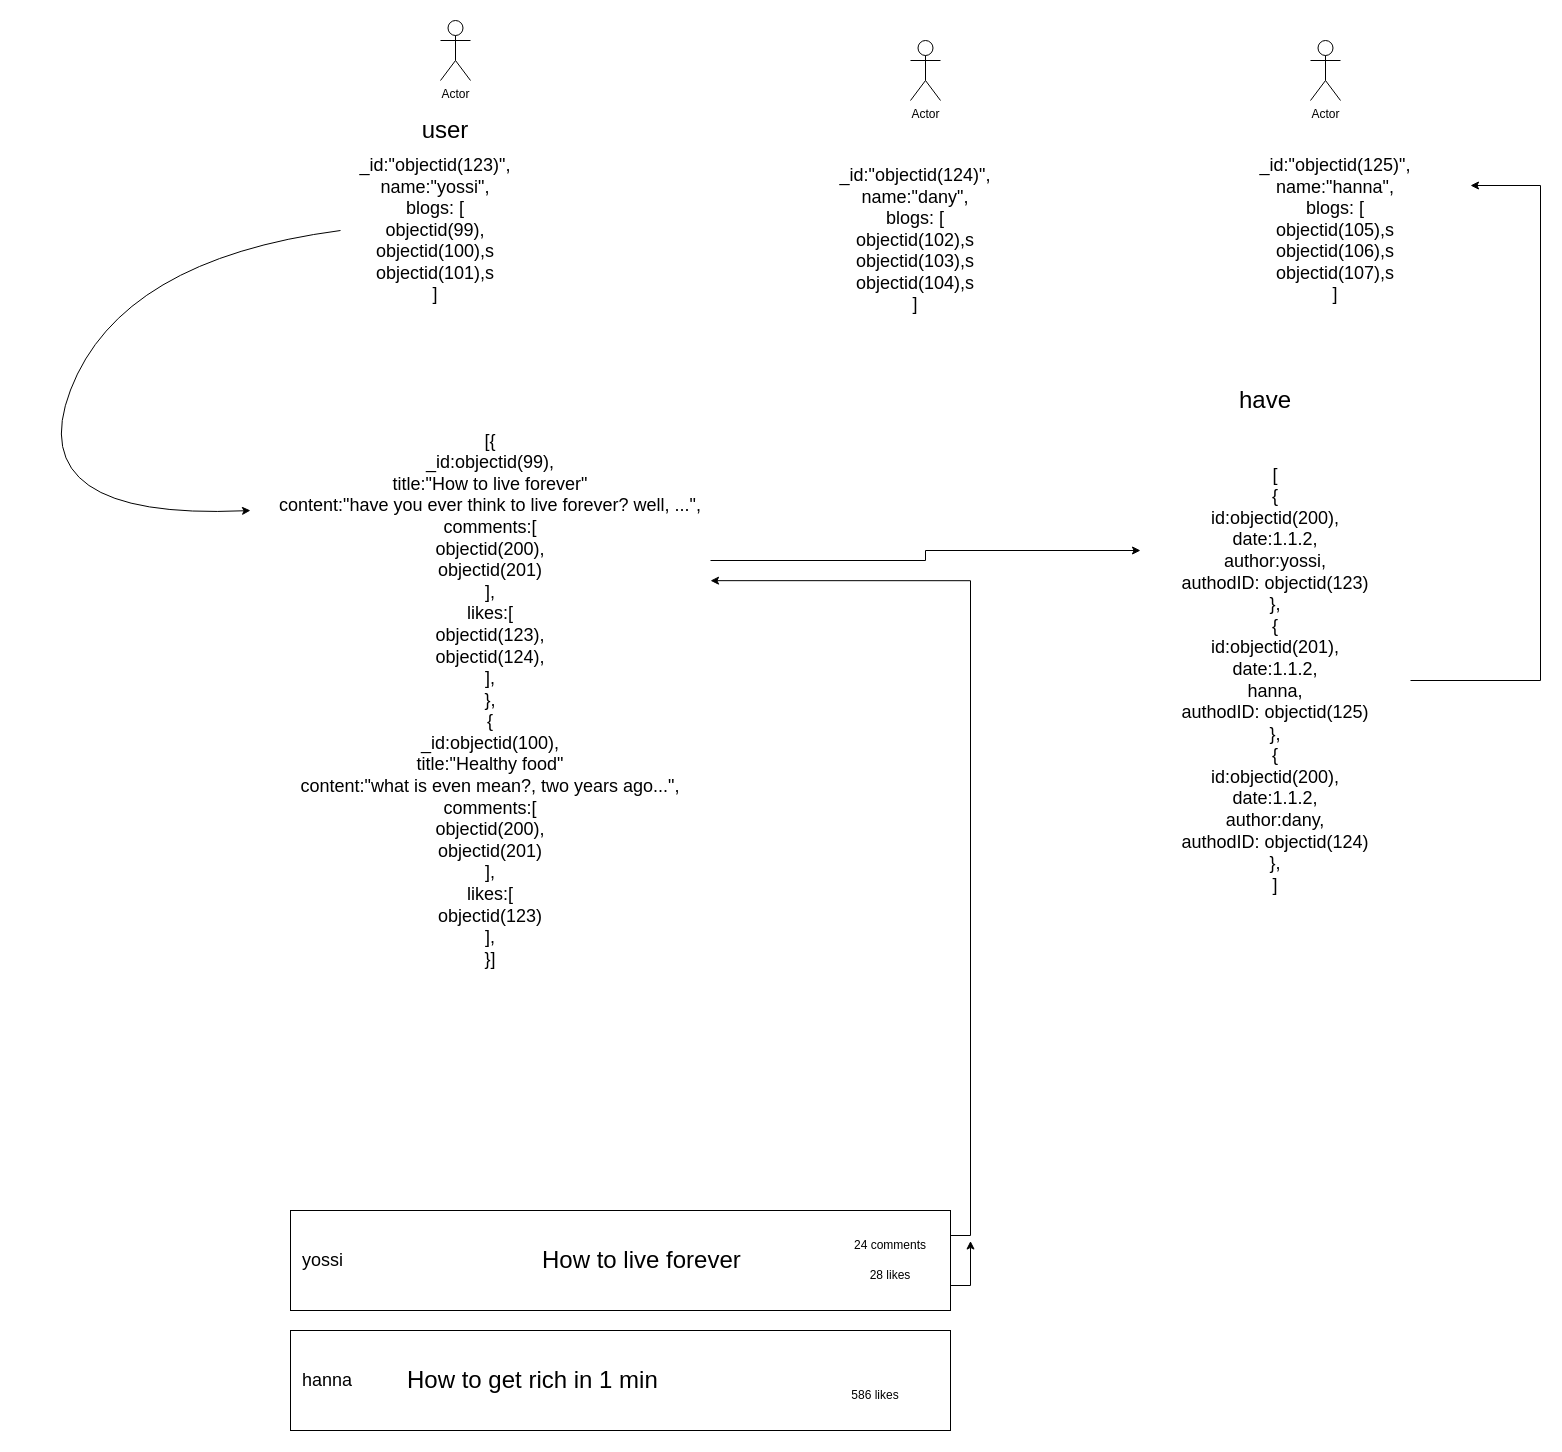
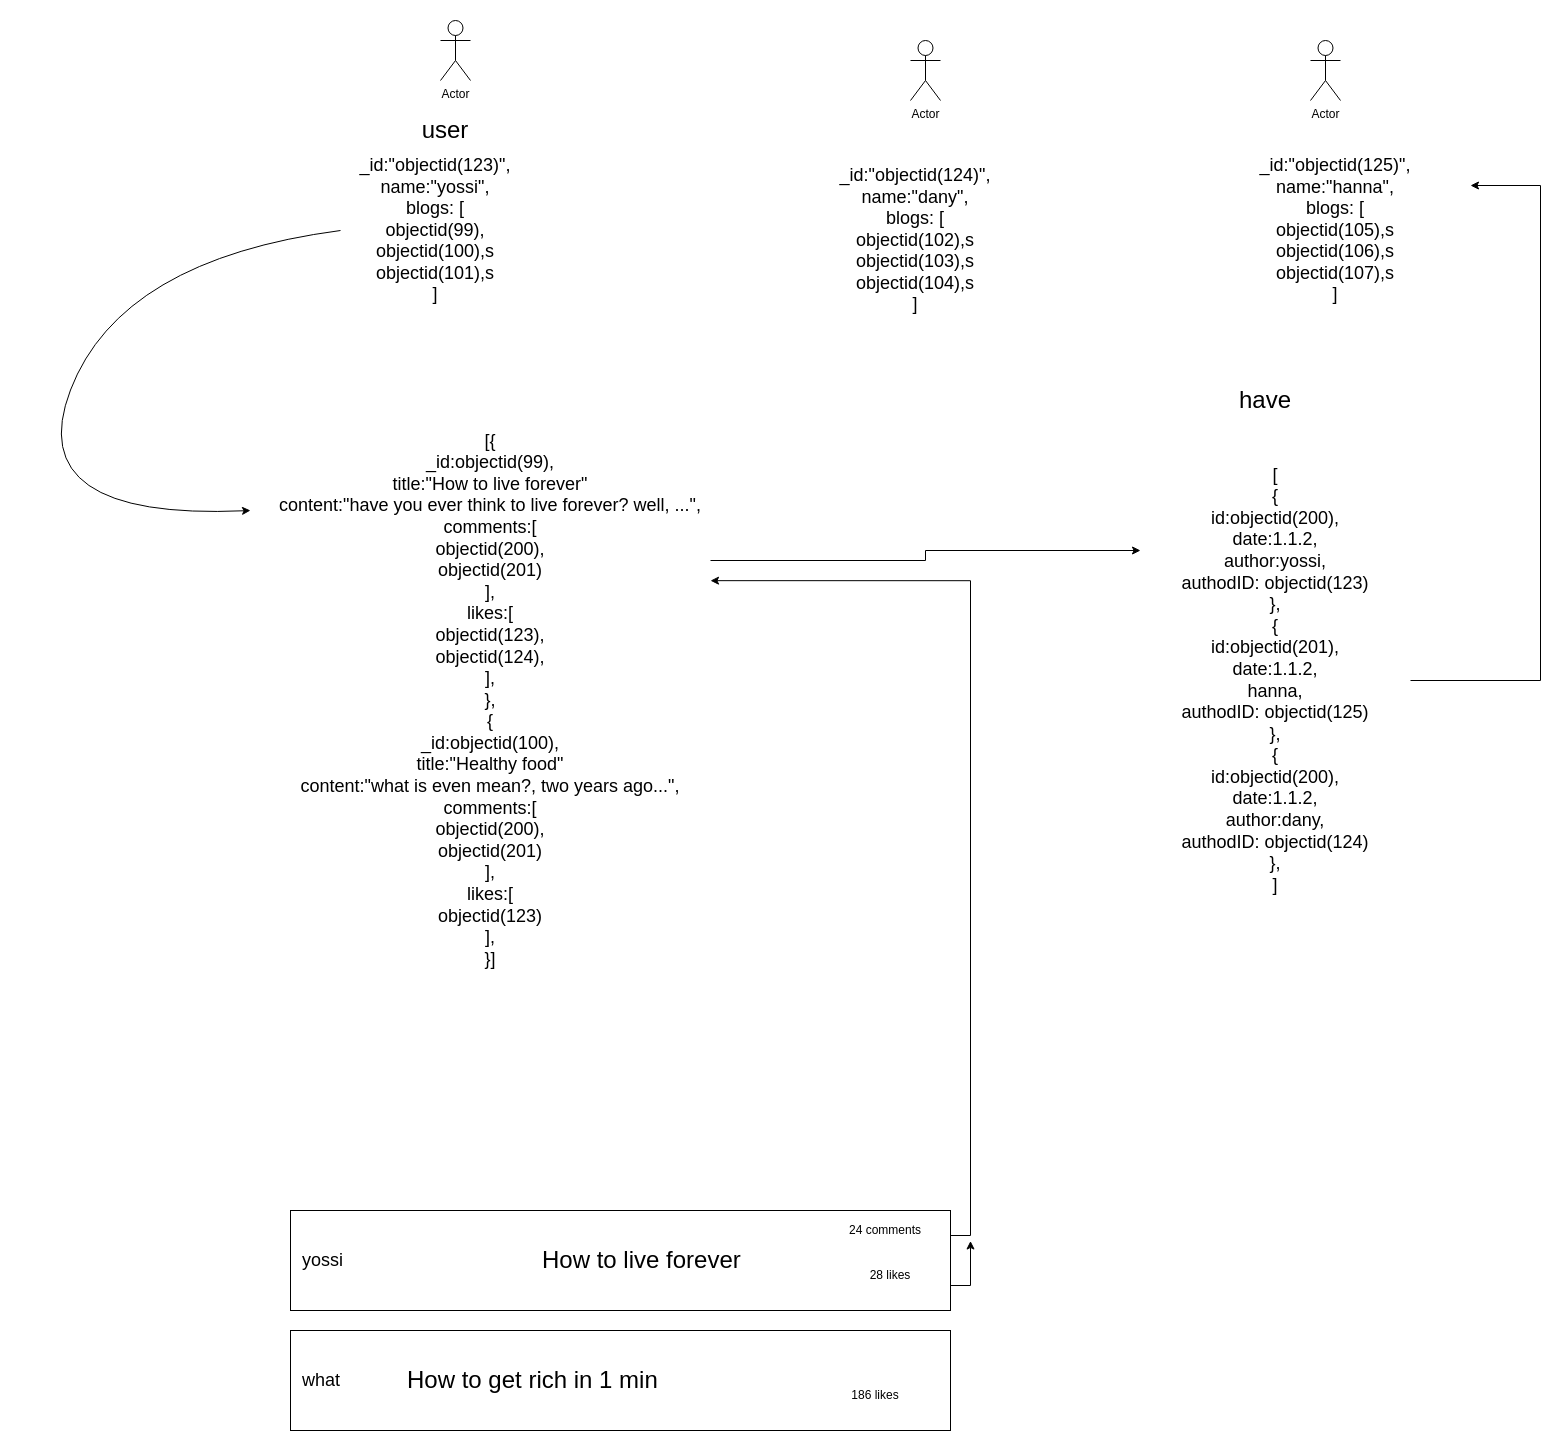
node "24 comments": moved (891, 1246) -> (886, 1231)
node "hanna": label "hanna" -> "what"
node "586 likes": label "586 likes" -> "186 likes"
